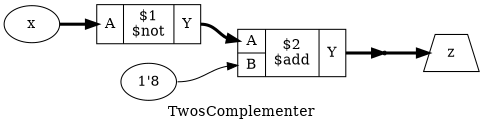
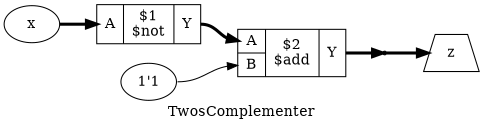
node "1'8": label "1'8" -> "1'1"
